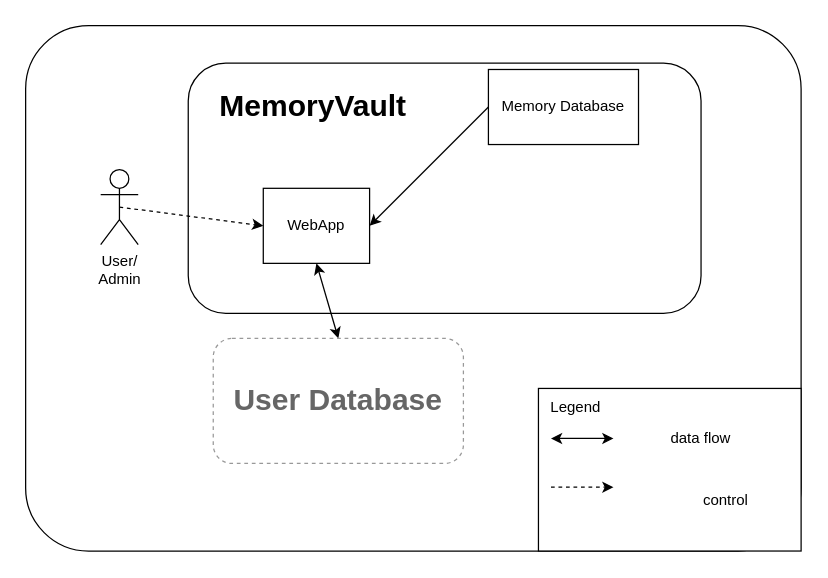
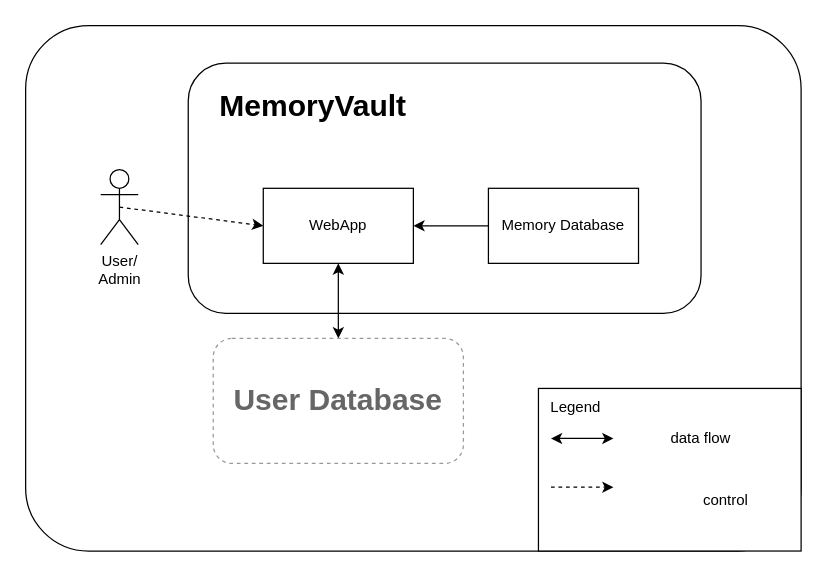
node "Memory Database": moved (563, 107) -> (563, 226)
node "WebApp": size 106x75 -> 150x75
